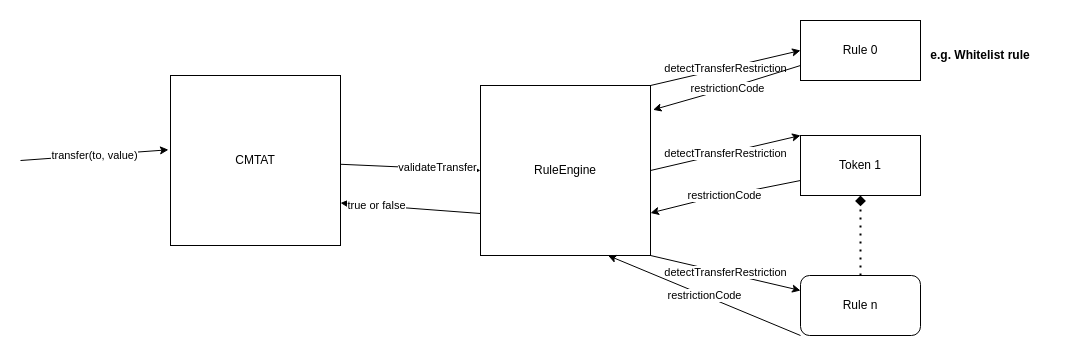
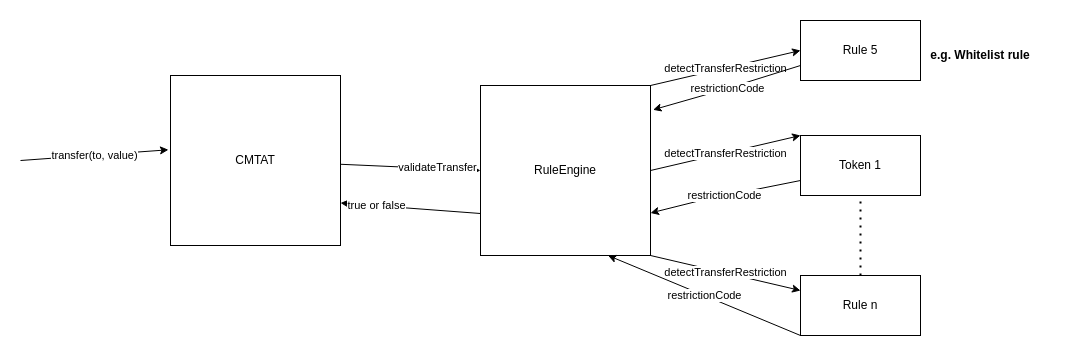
node "Rule 0": label "Rule 0" -> "Rule 5"
edge "Rule n" -> "Token 1": arrowhead diamond -> none
node "Rule n": shape rounded rectangle -> rectangle
